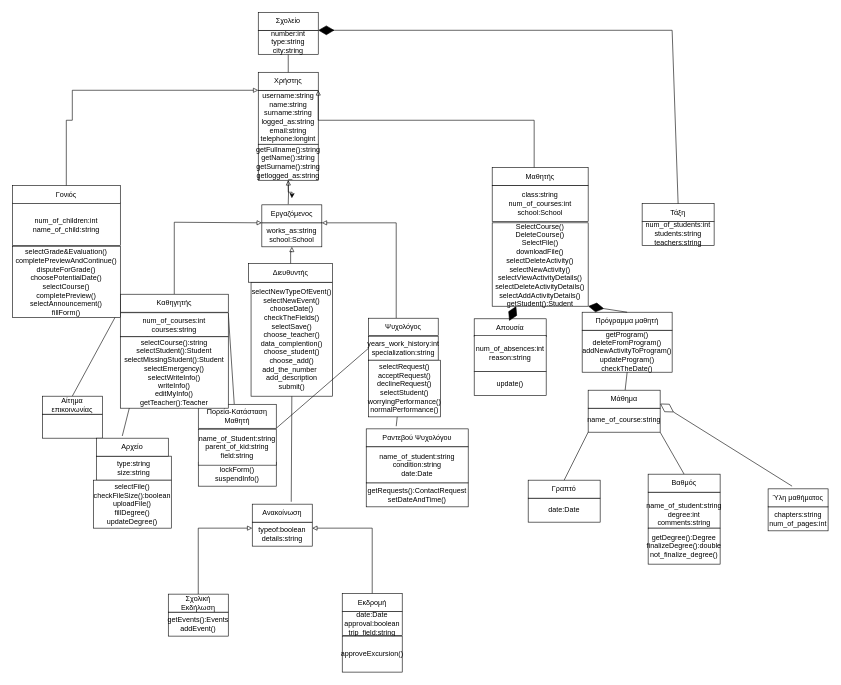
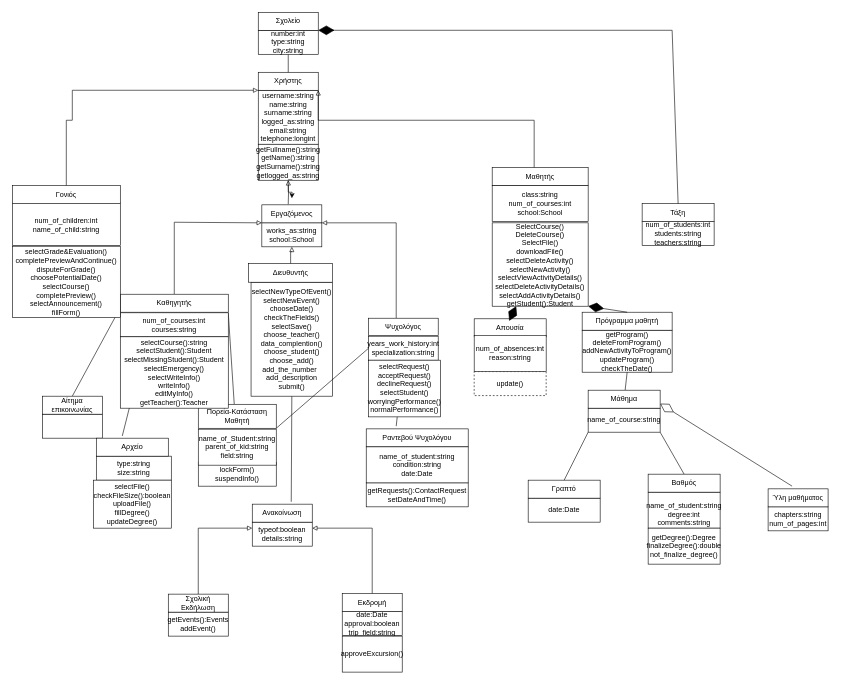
node "update()": style solid -> dashed
